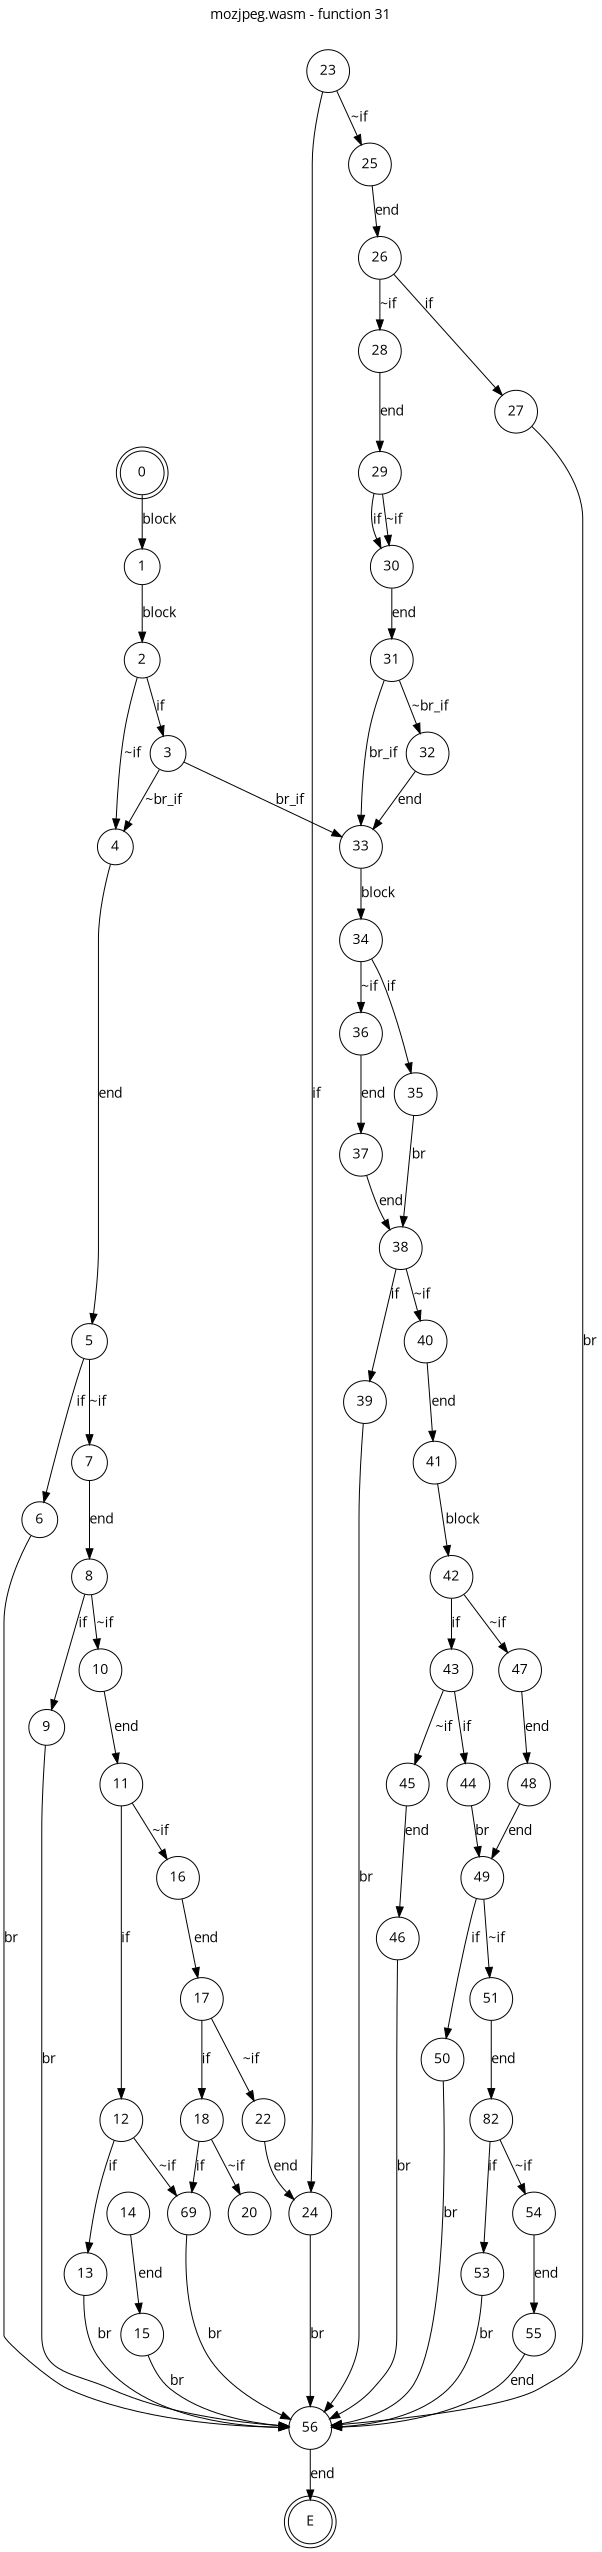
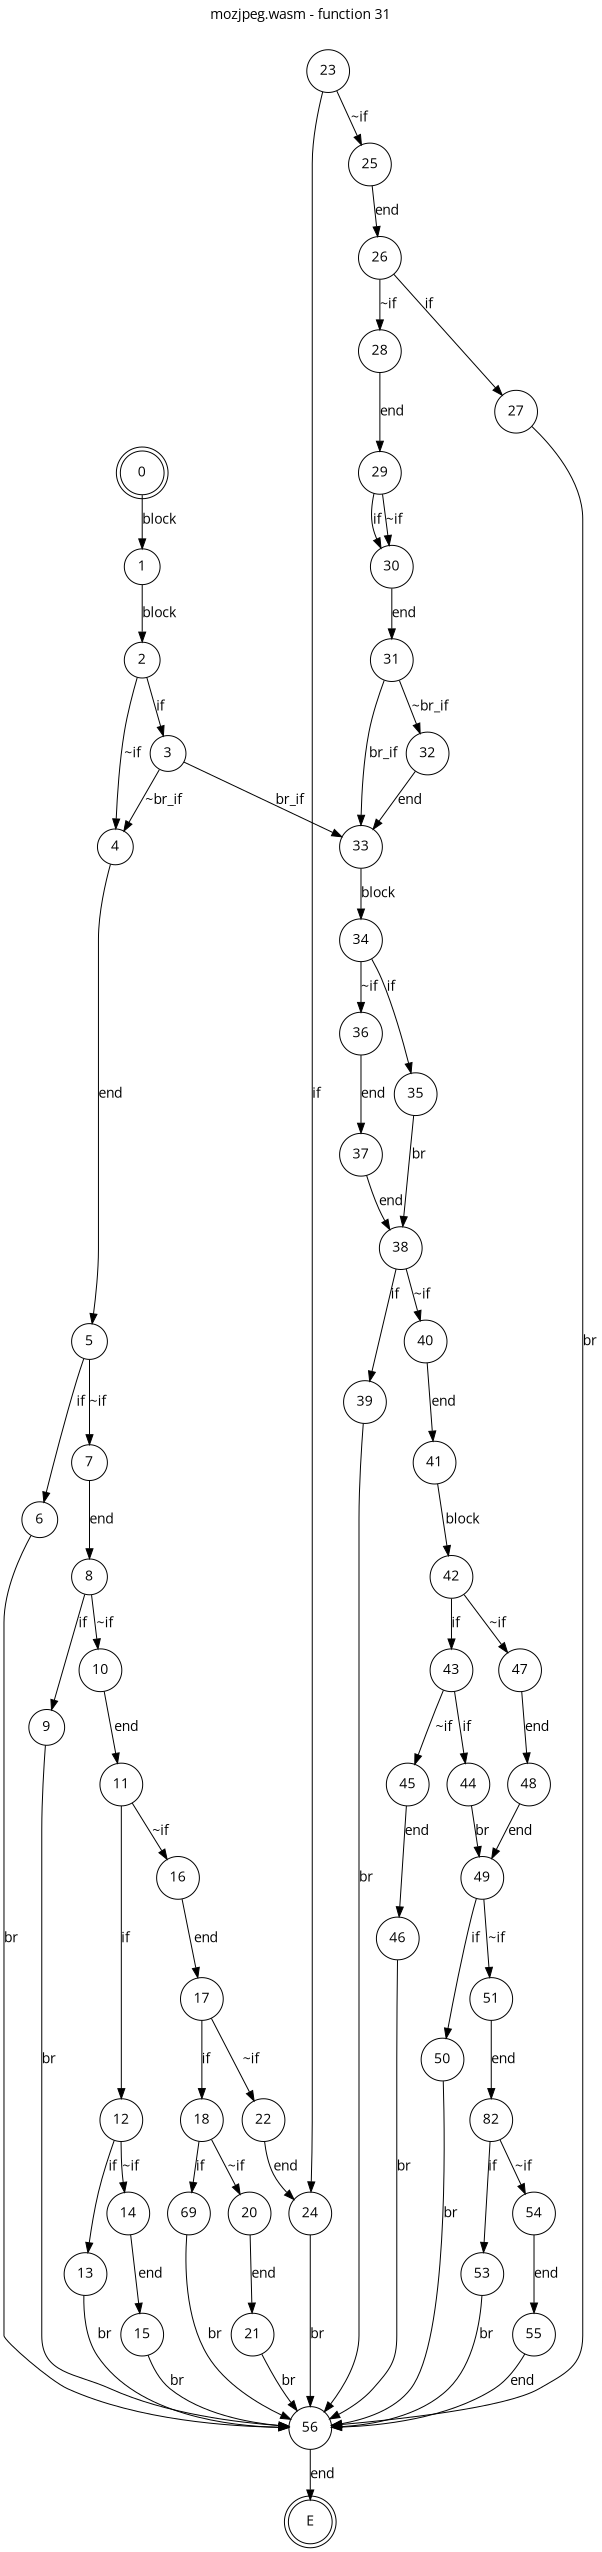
edge "12" -> "69": now "12" -> "14"
node "21": added
